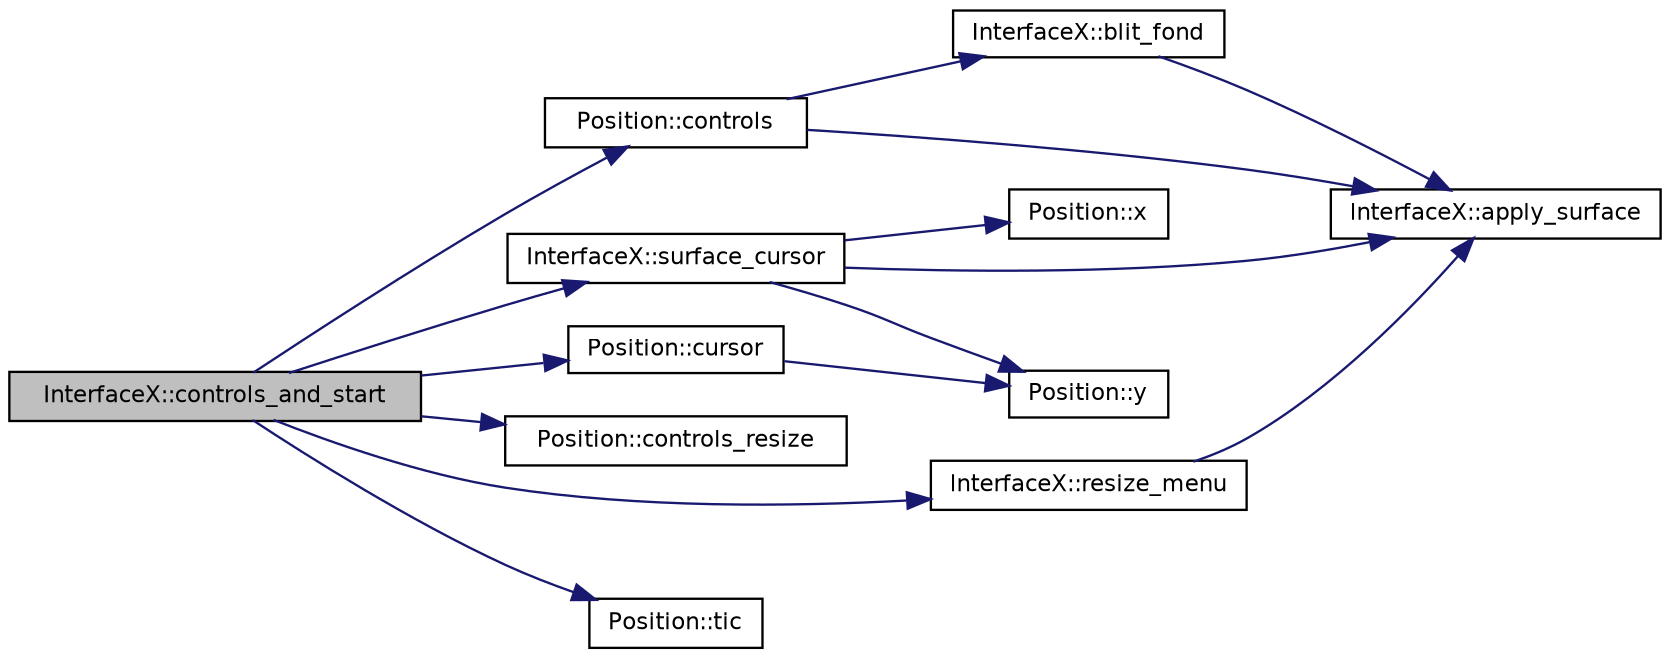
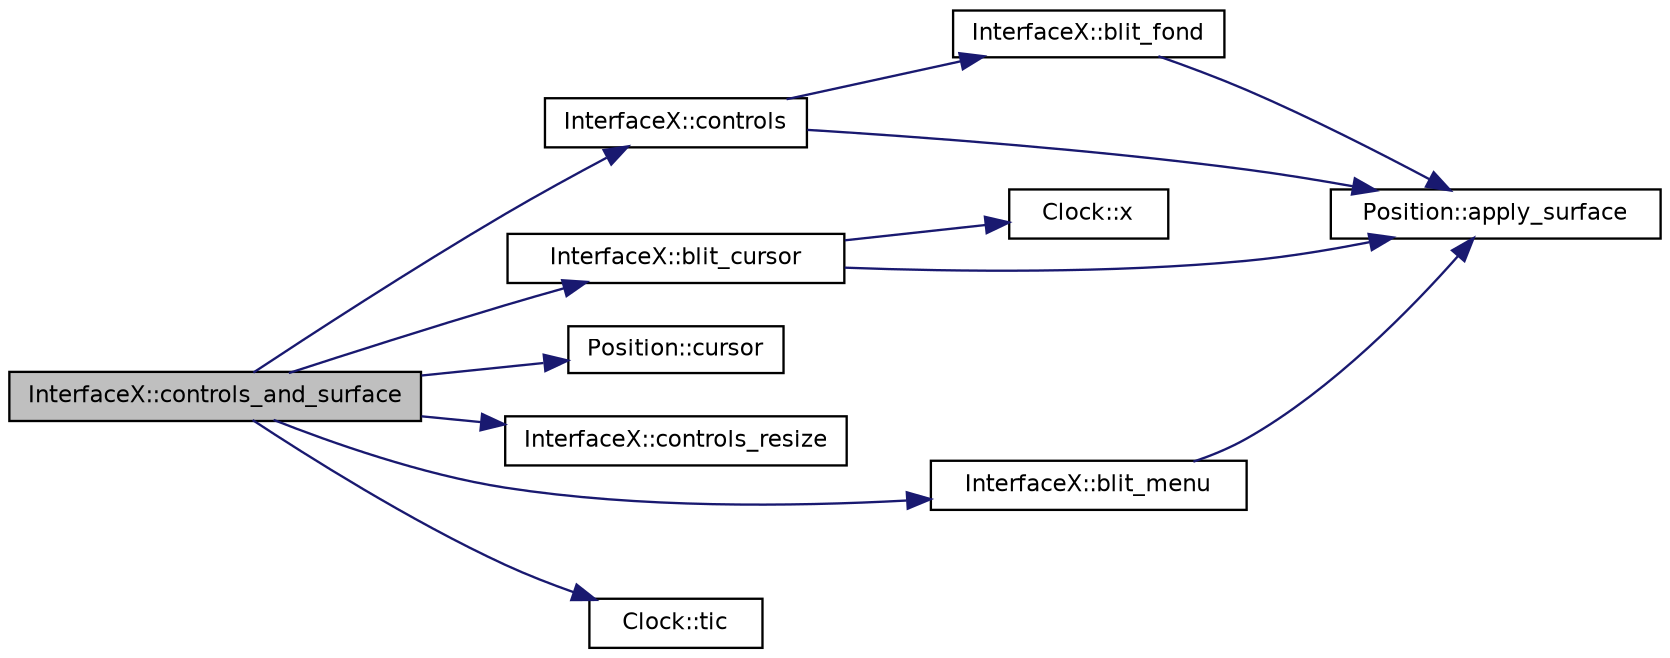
node "Position::controls": label "Position::controls" -> "InterfaceX::controls"
node "Position::x": label "Position::x" -> "Clock::x"
node "InterfaceX::apply_surface": label "InterfaceX::apply_surface" -> "Position::apply_surface"
node "InterfaceX::surface_cursor": label "InterfaceX::surface_cursor" -> "InterfaceX::blit_cursor"
node "Position::y": removed
node "InterfaceX::controls_and_start": label "InterfaceX::controls_and_start" -> "InterfaceX::controls_and_surface"
node "Position::controls_resize": label "Position::controls_resize" -> "InterfaceX::controls_resize"
node "InterfaceX::resize_menu": label "InterfaceX::resize_menu" -> "InterfaceX::blit_menu"
node "Position::tic": label "Position::tic" -> "Clock::tic"
